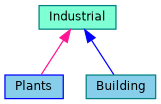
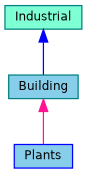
edge "Plants" -> "Industrial": now "Plants" -> "Building"
